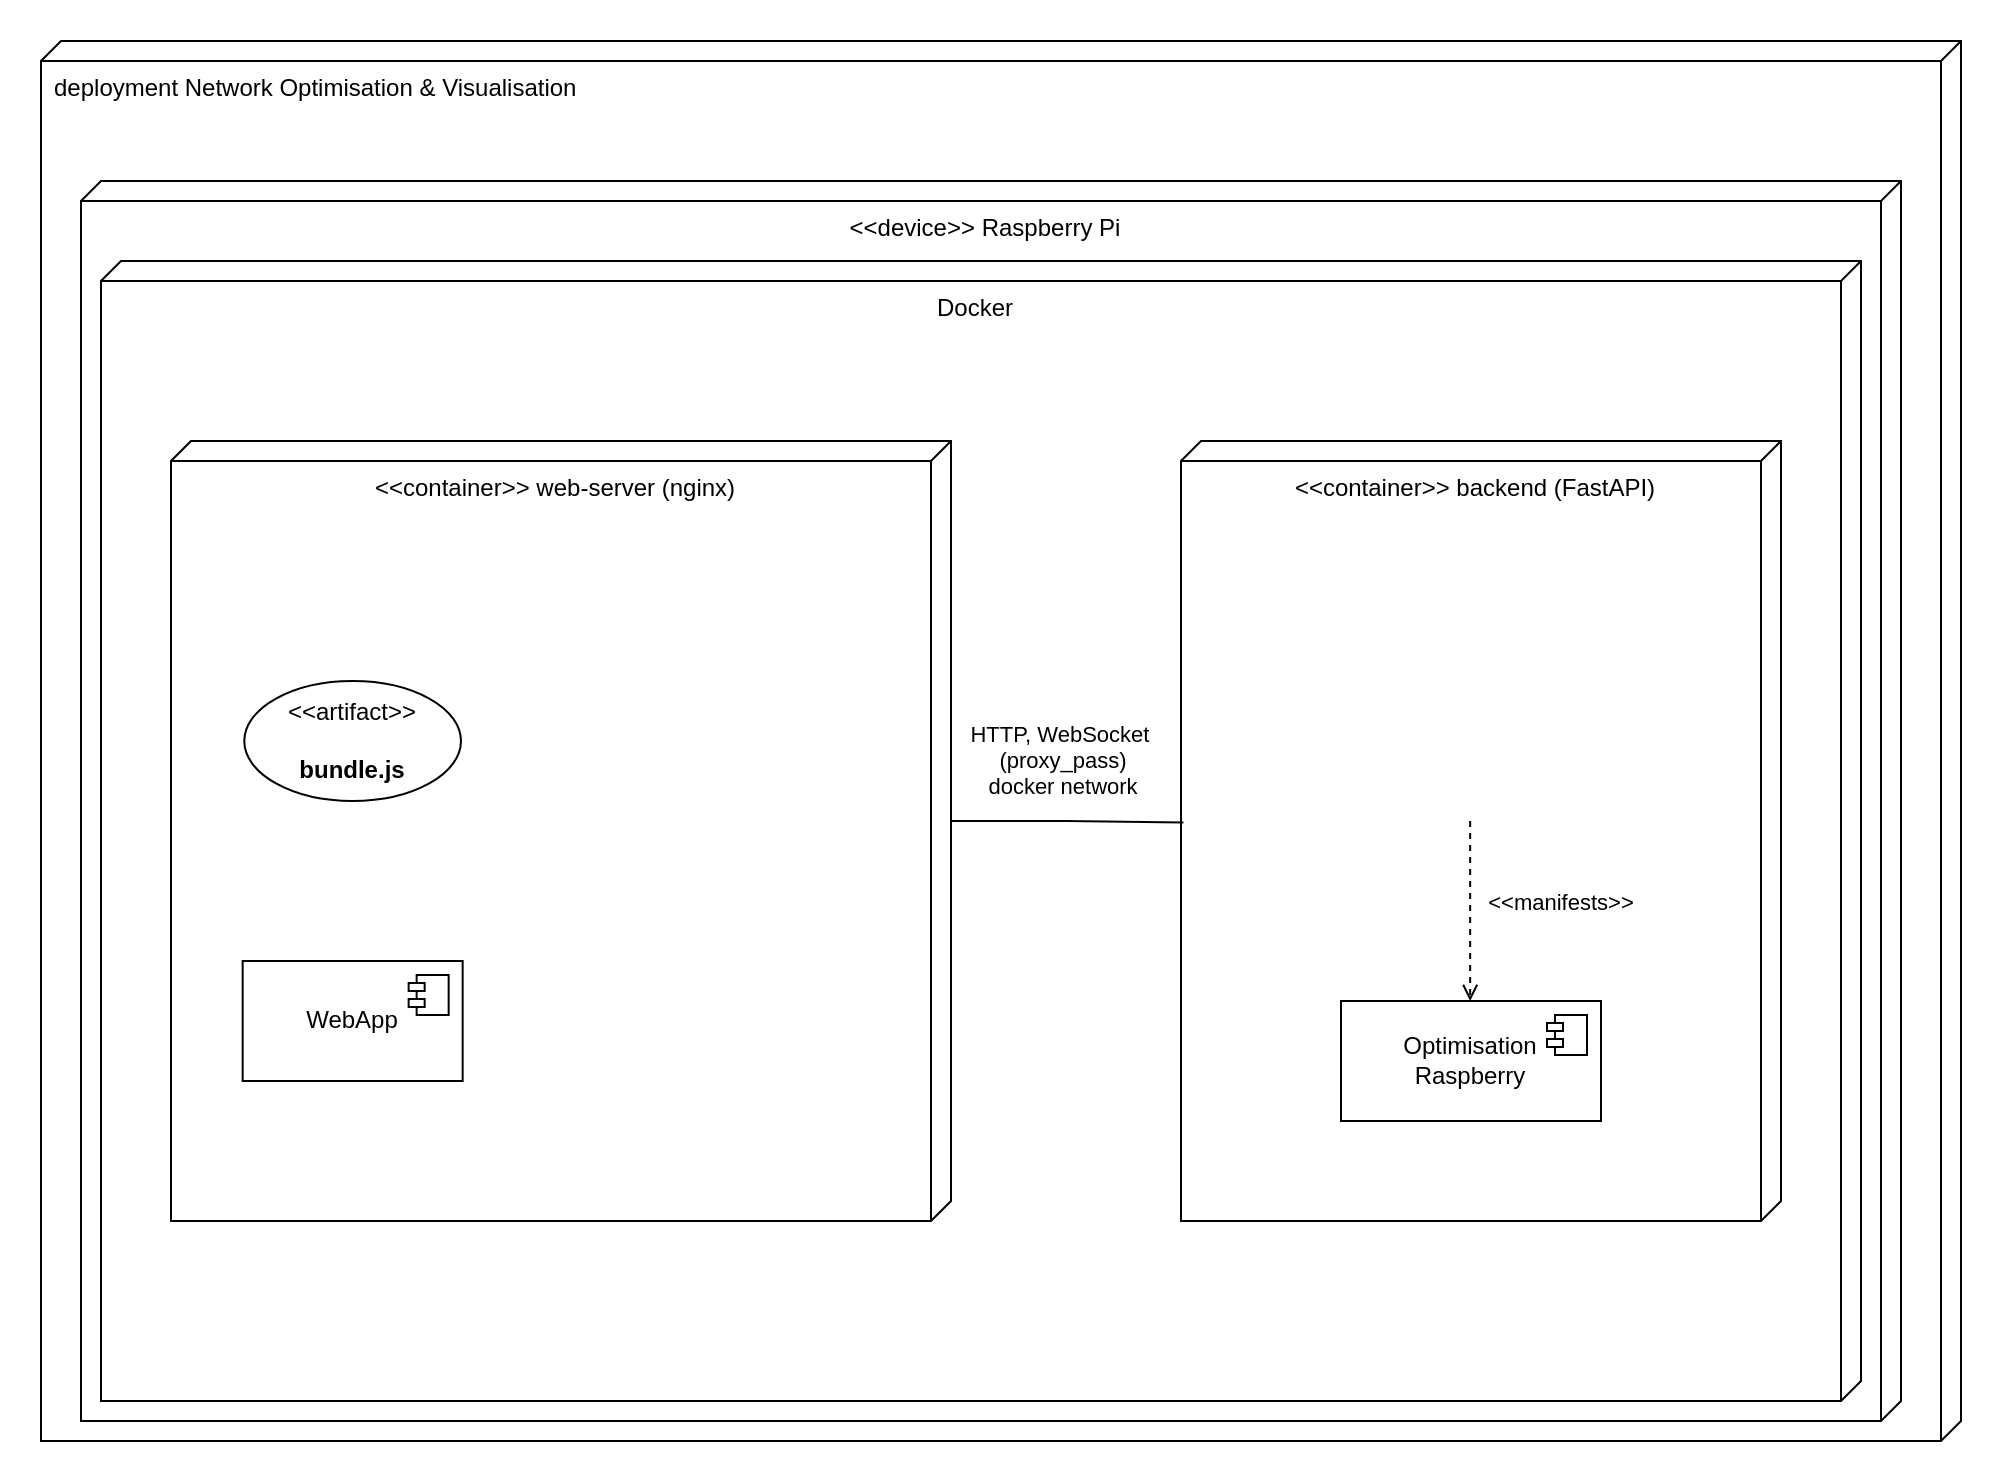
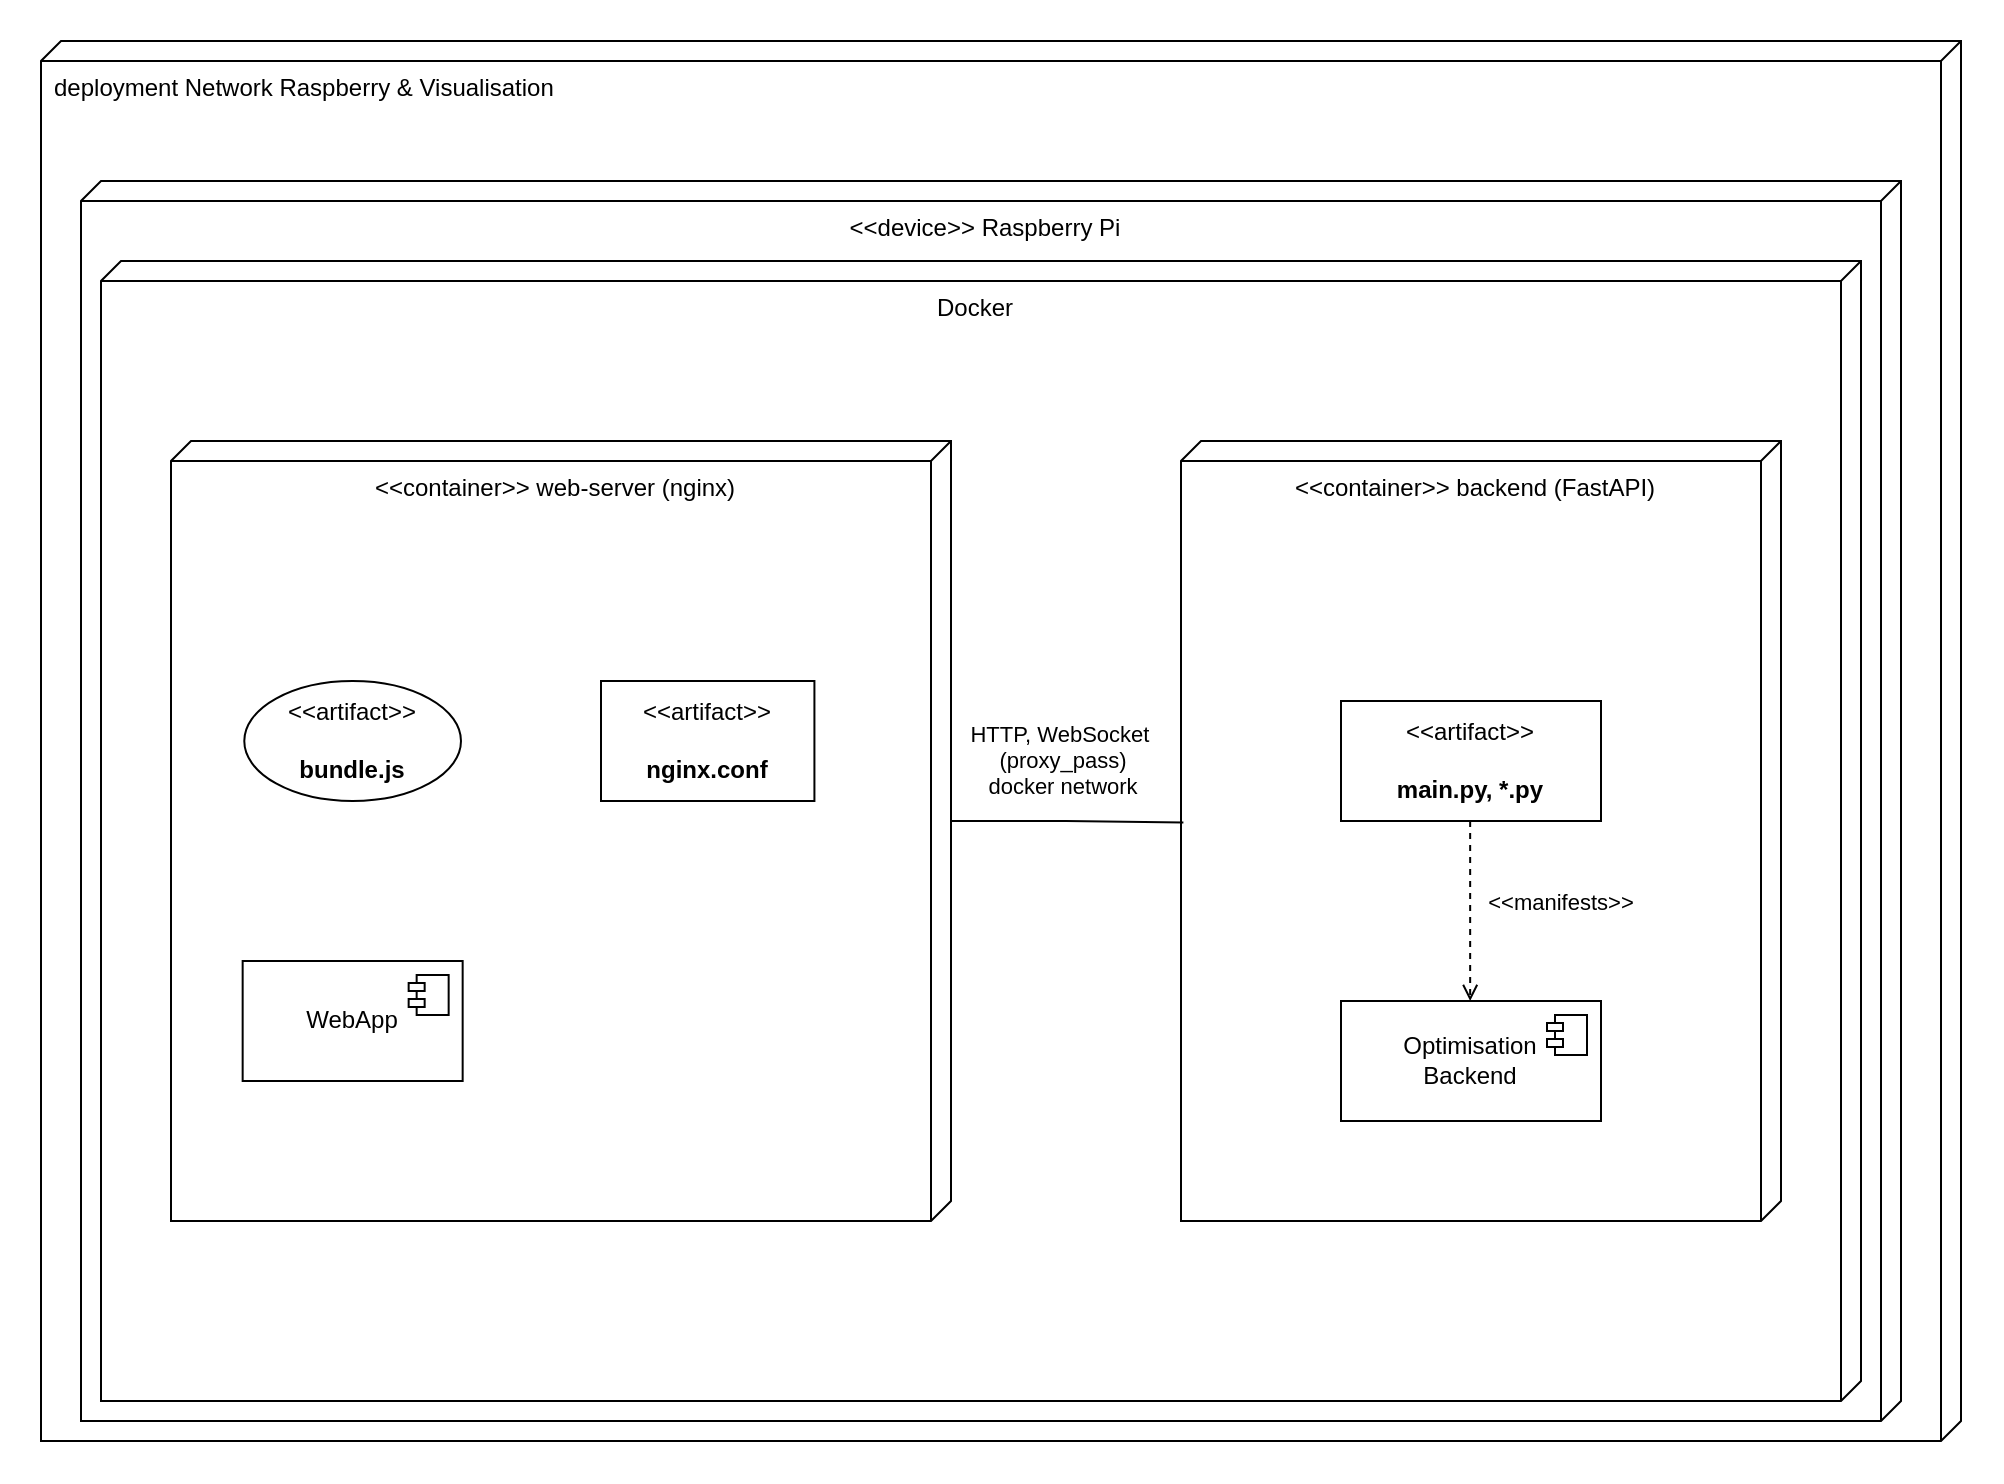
node "deployment Network Optimisation & Visualisation": label "deployment Network Optimisation & Visualisation" -> "deployment Network Raspberry & Visualisation"
node "<<artifact>> nginx.conf": added
node "<<artifact>> main.py, *.py": added
node "Optimisation Raspberry": label "Optimisation Raspberry" -> "Optimisation Backend"
